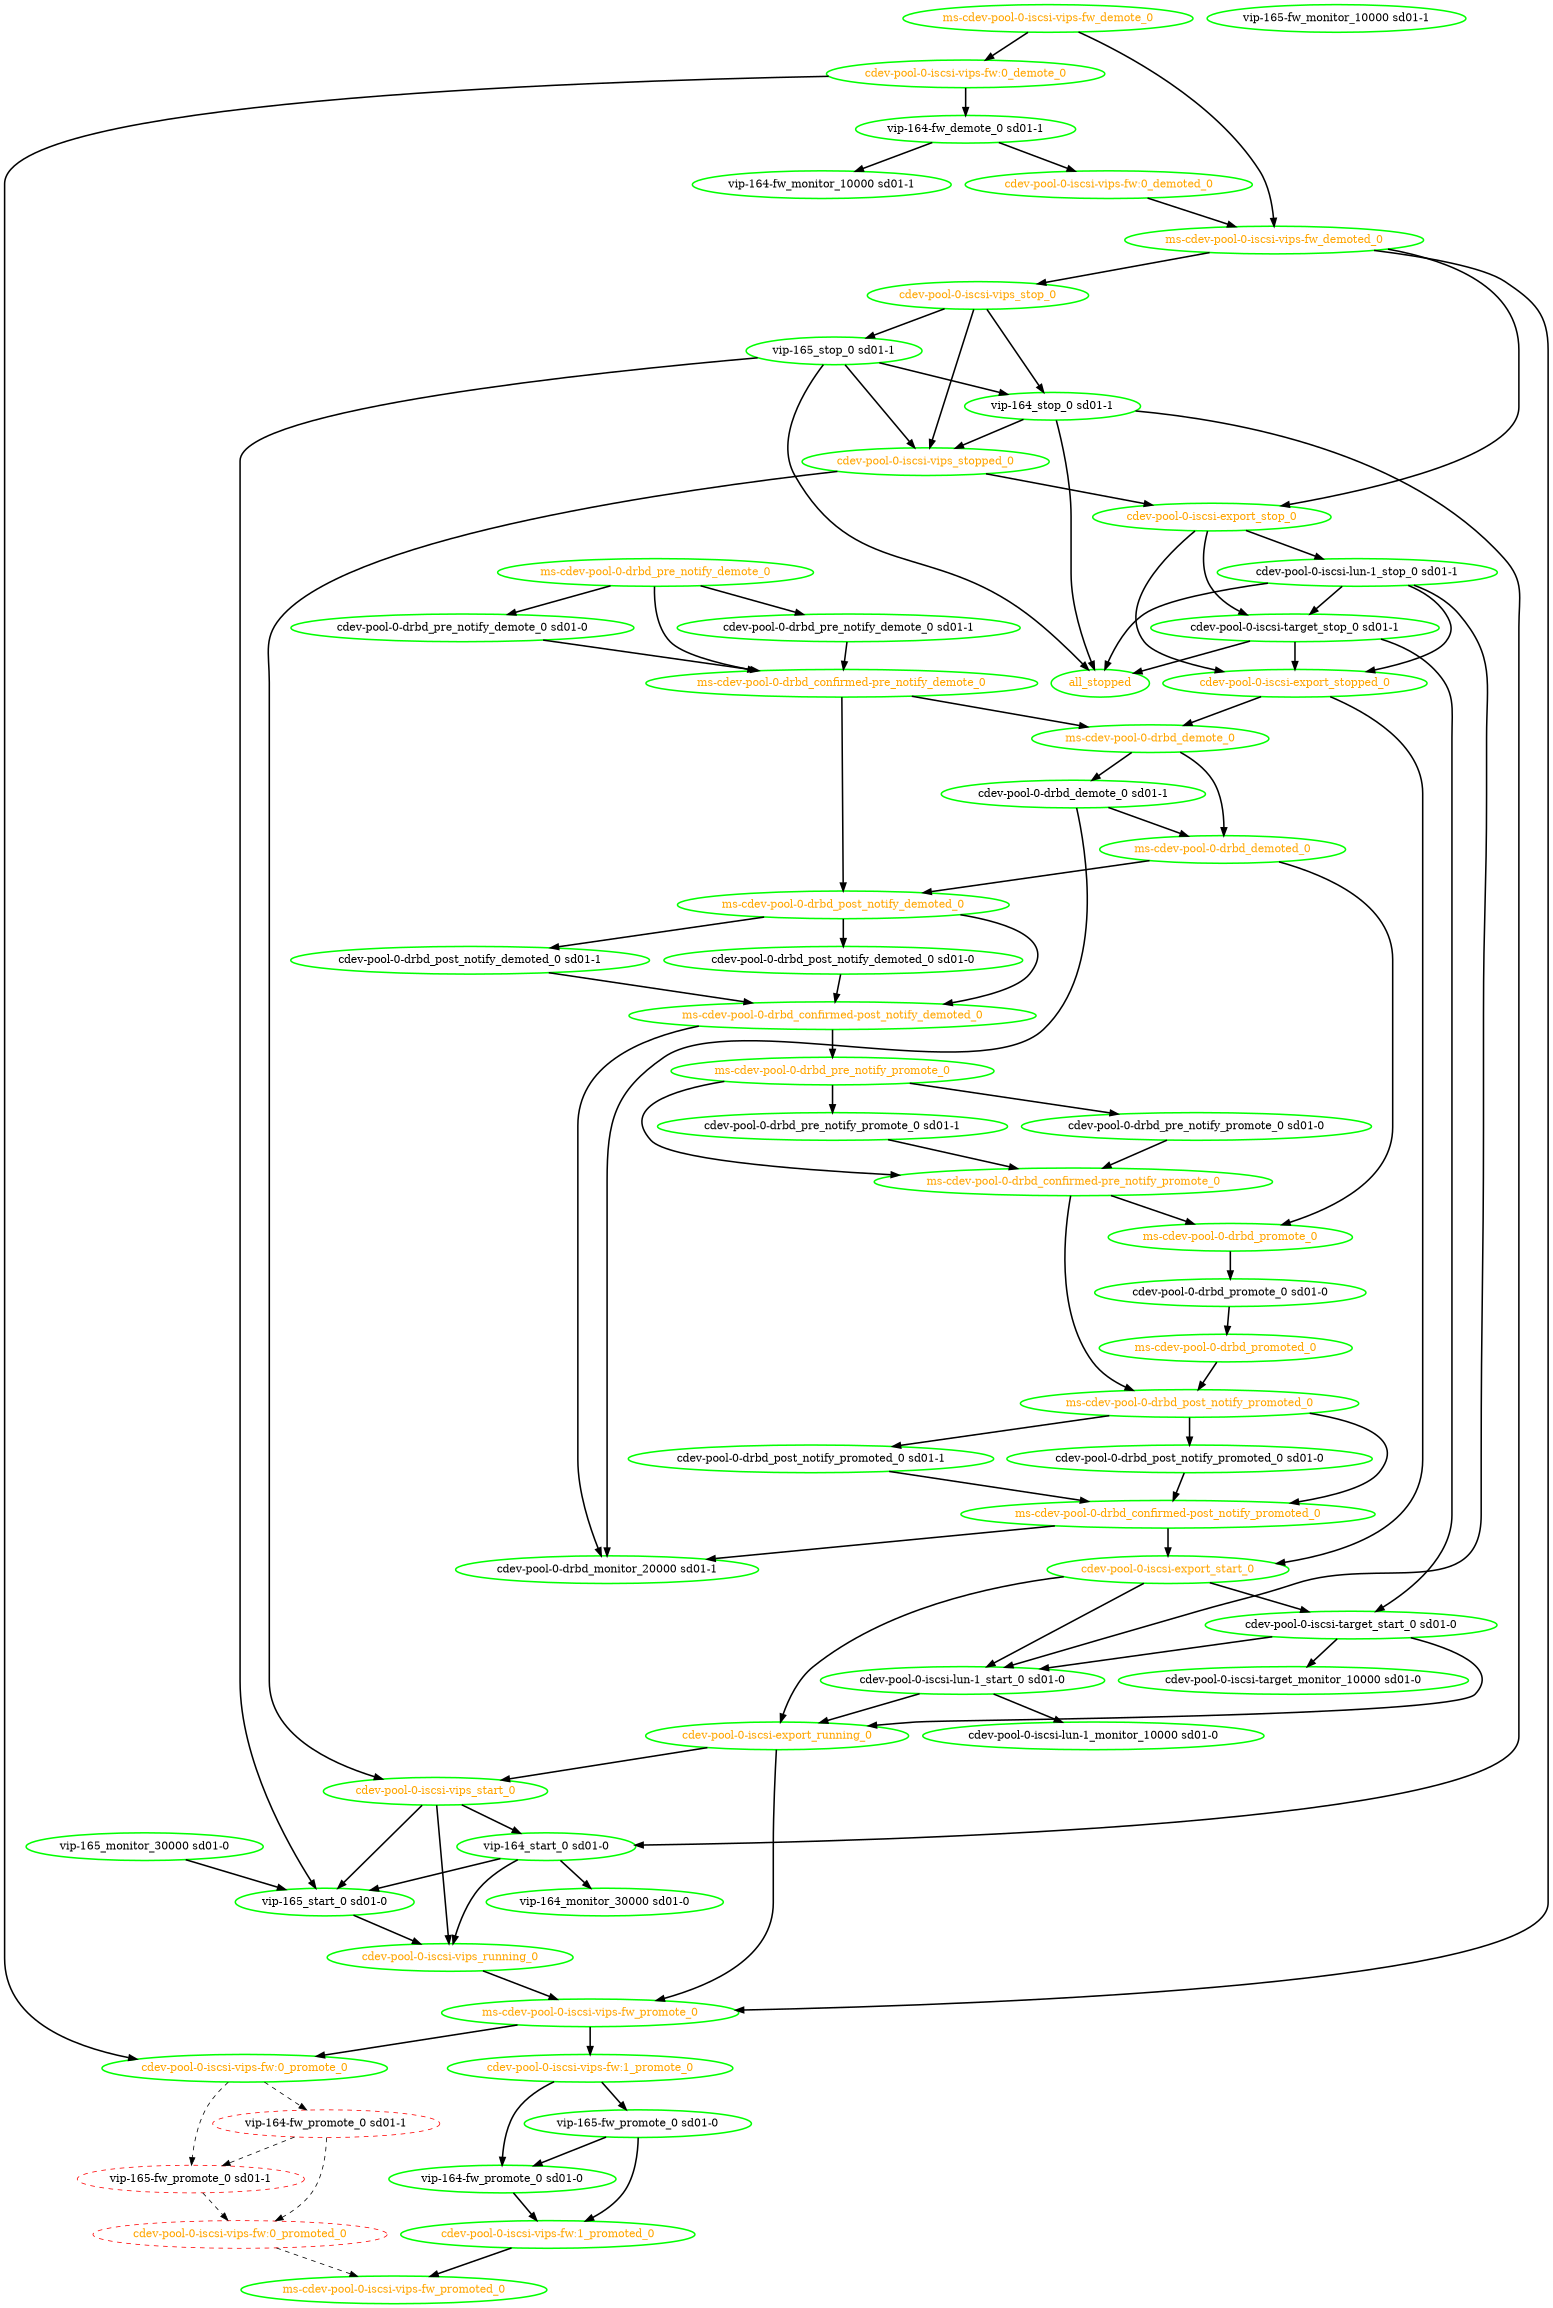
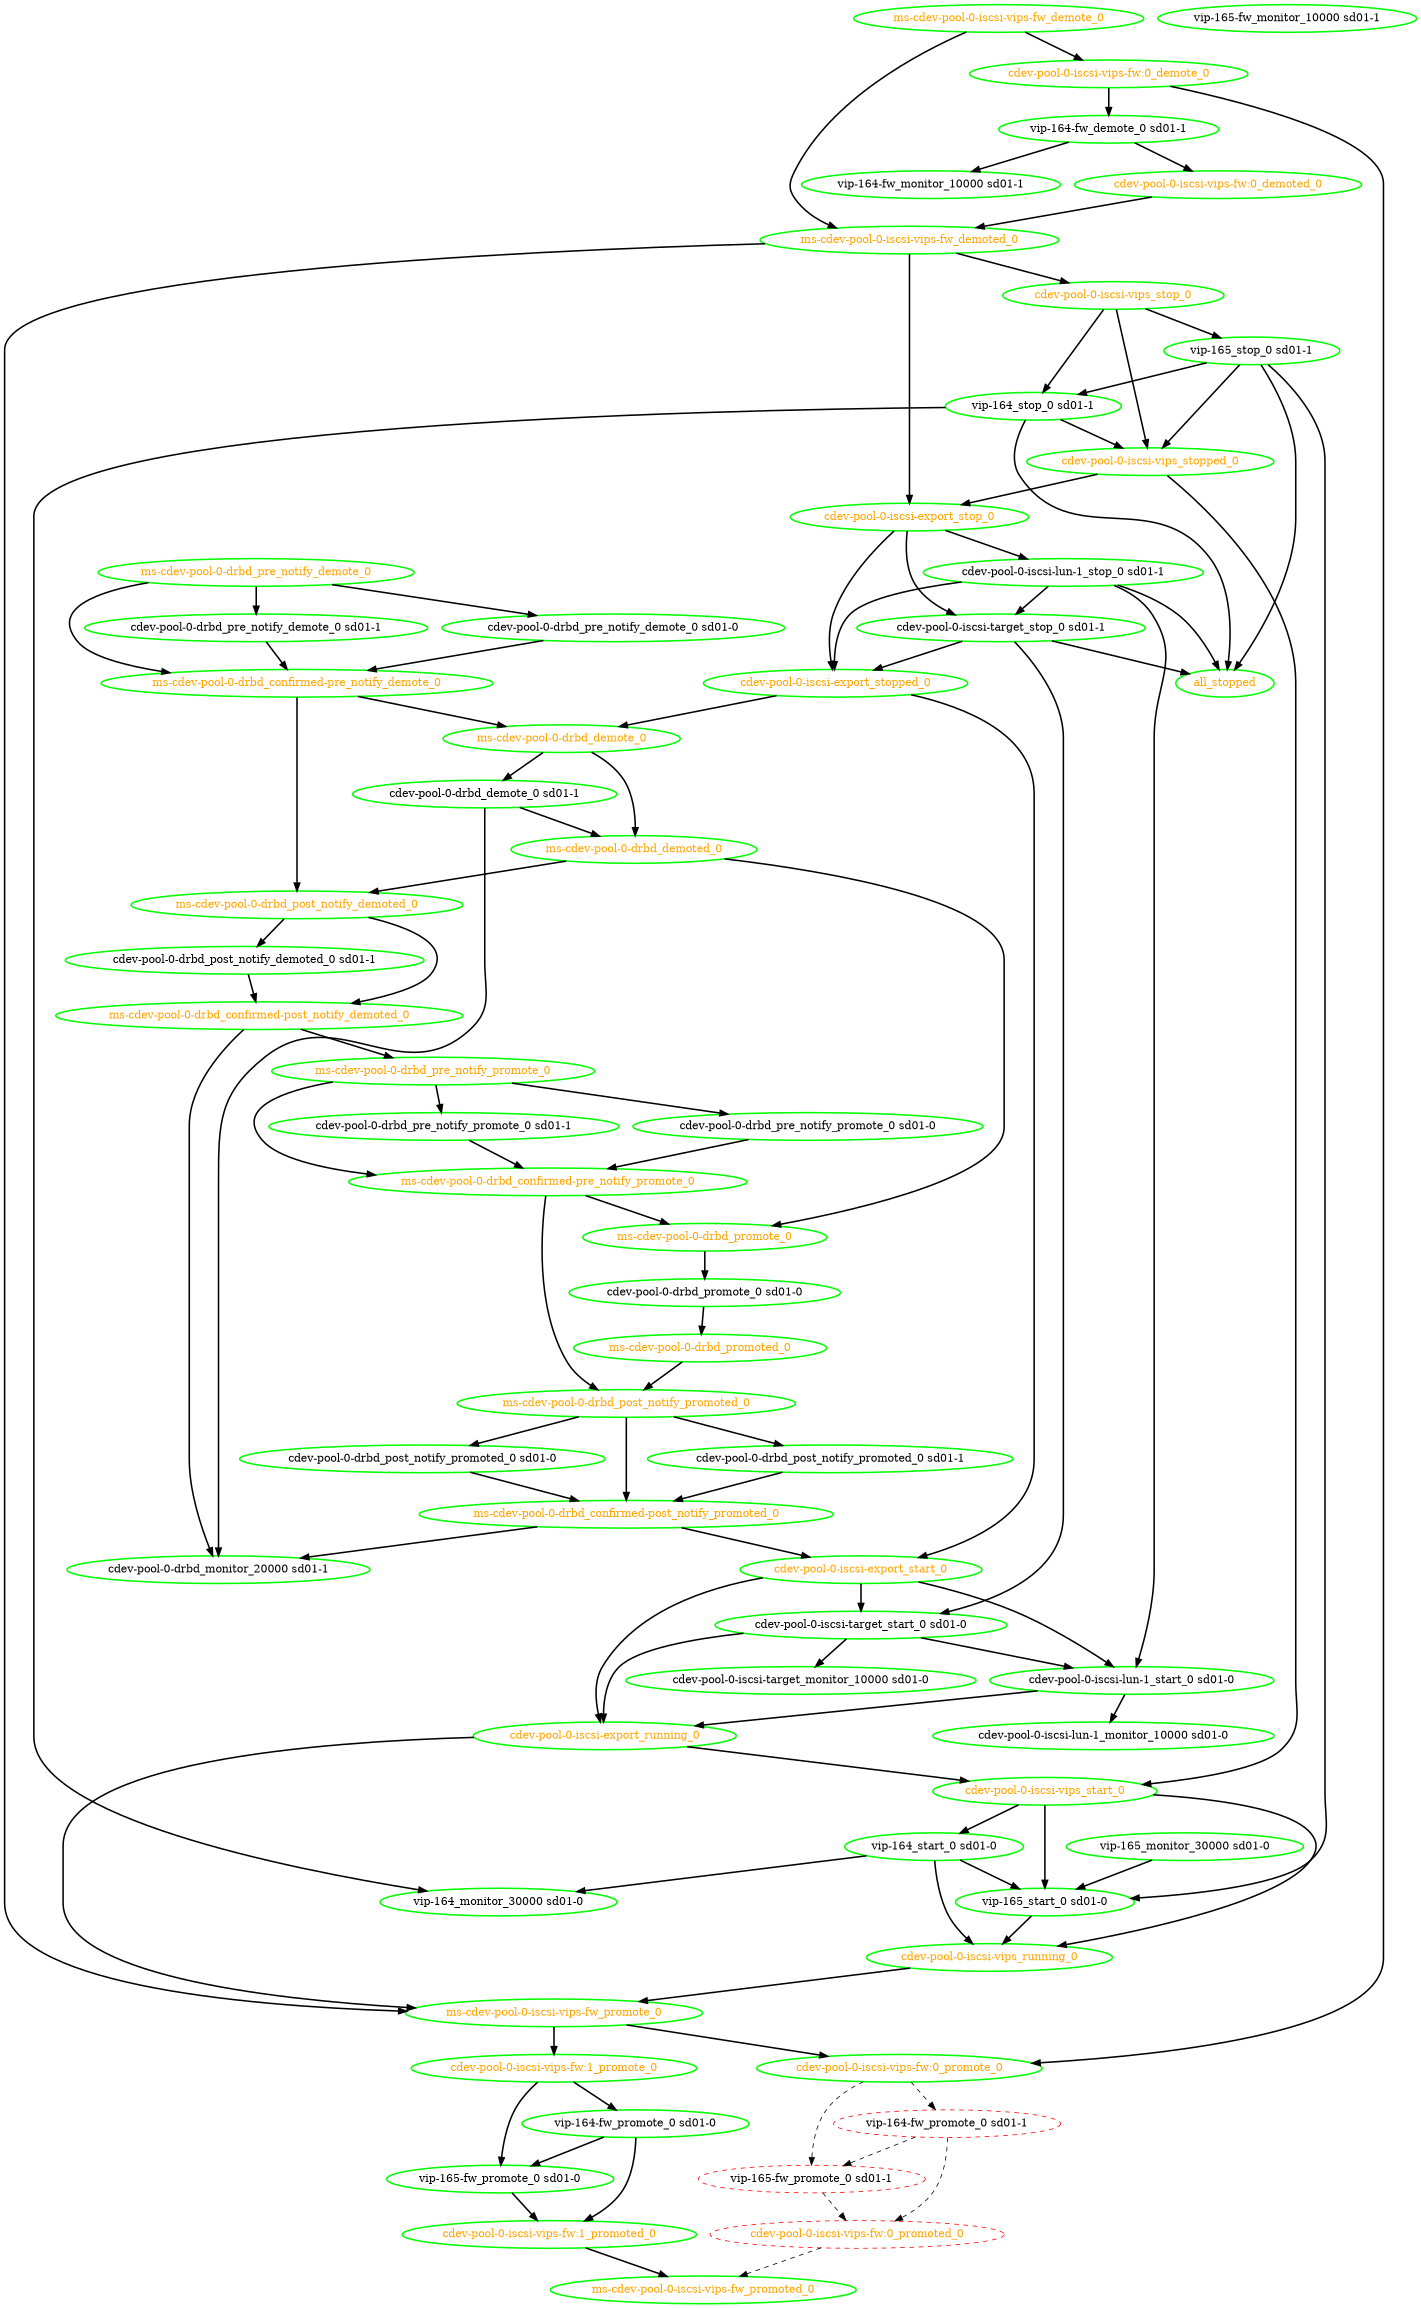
node "cdev-pool-0-drbd_post_notify_demoted_0 sd01-0": removed
edge "vip-164_stop_0 sd01-1" -> "vip-164_start_0 sd01-0": now "vip-164_stop_0 sd01-1" -> "vip-164_monitor_30000 sd01-0"
edge "vip-165-fw_promote_0 sd01-0" -> "vip-164-fw_promote_0 sd01-0": reversed
